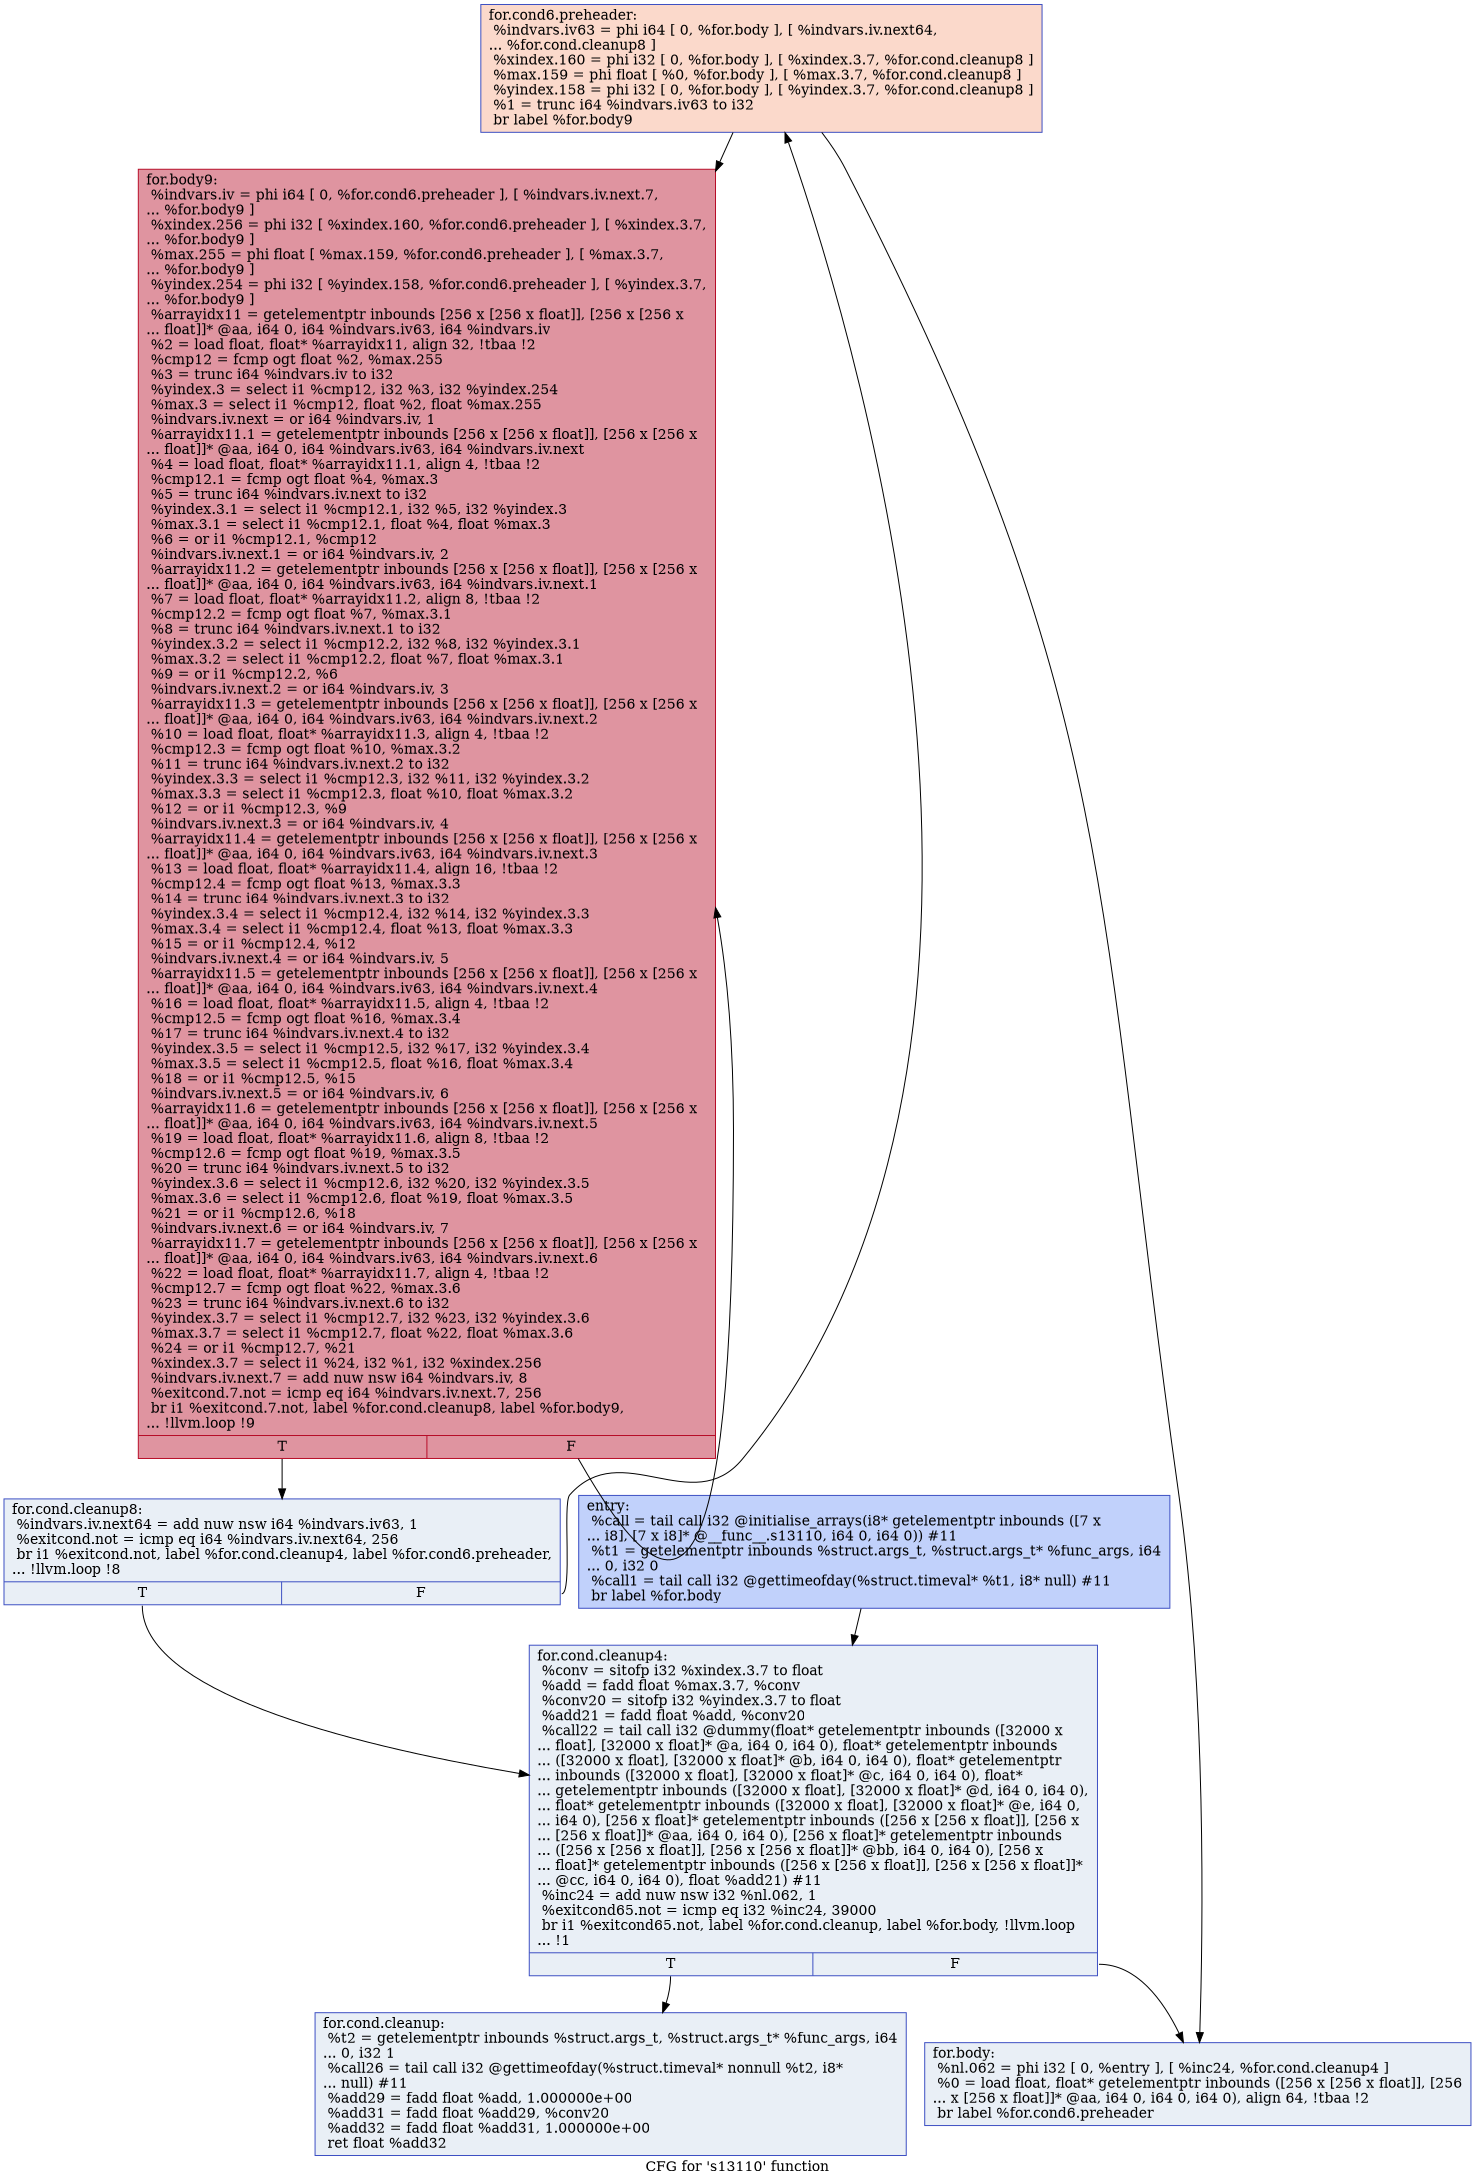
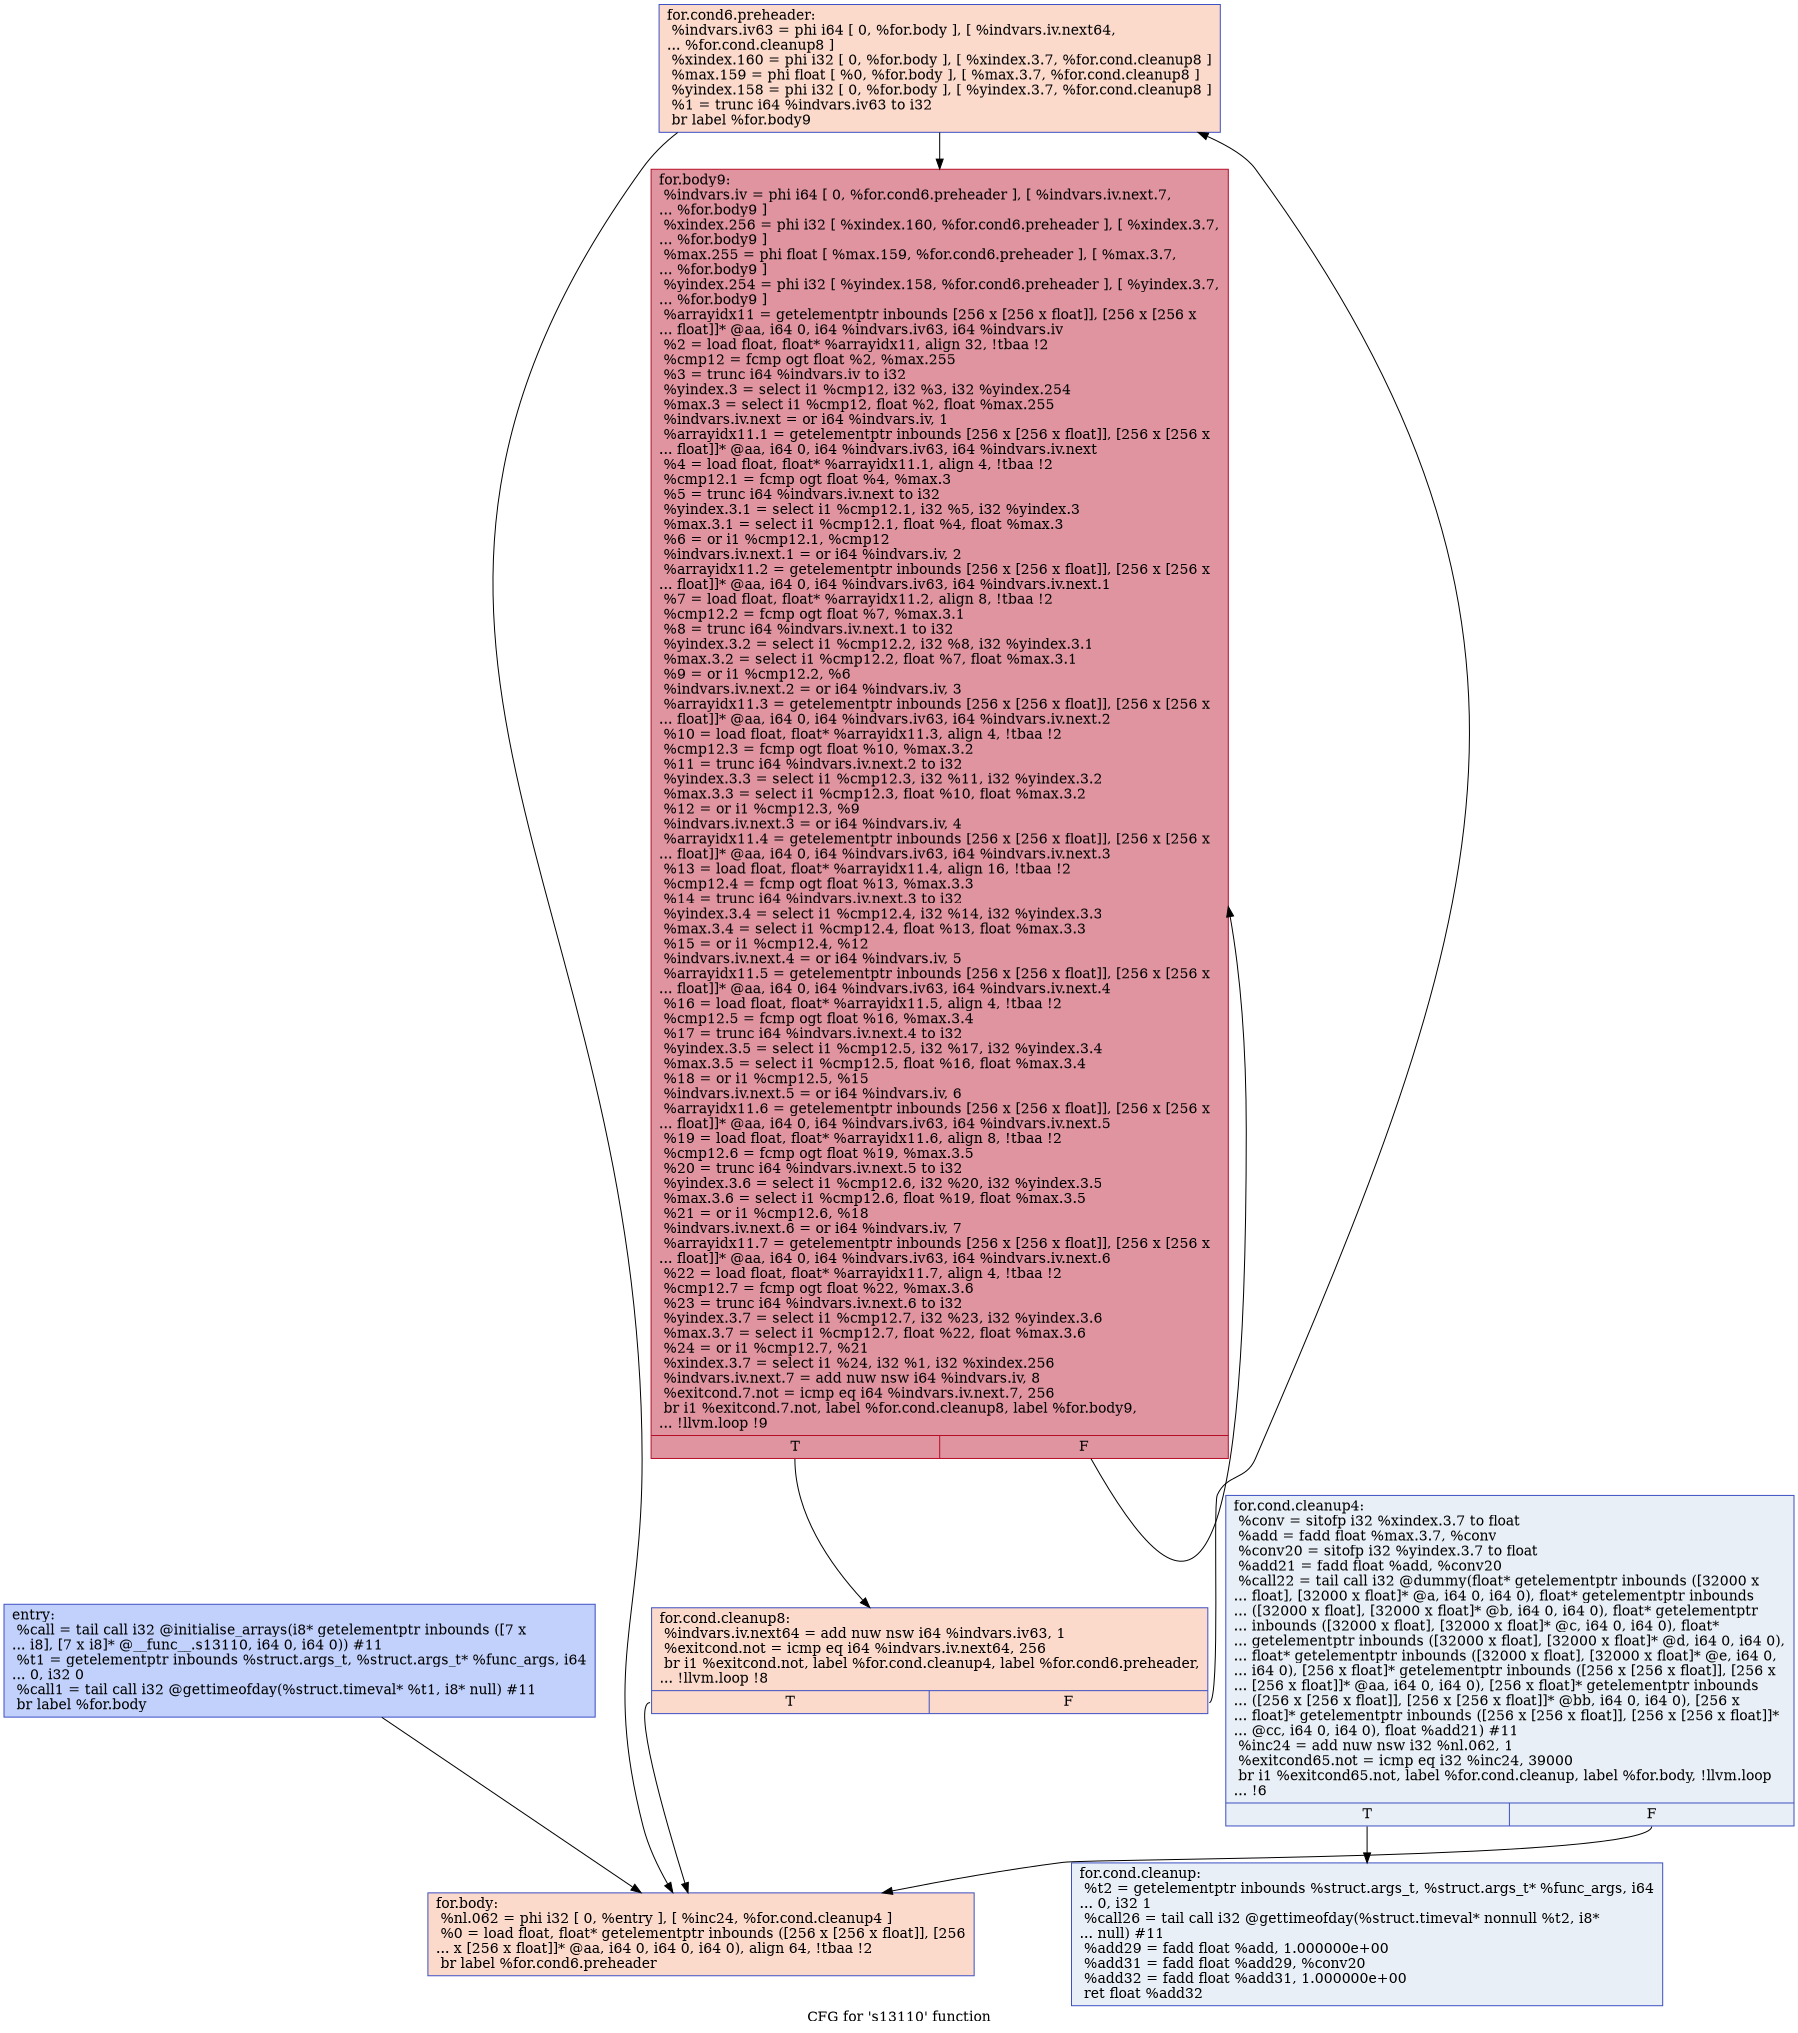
node "for.cond.cleanup8:": fillcolor #cedaeb70 -> #f7a88970
edge "entry:" -> "for.cond.cleanup4:": now "entry:" -> "for.body:"
edge "for.cond.cleanup8:" -> "for.cond.cleanup4:": now "for.cond.cleanup8:" -> "for.body:"
node "for.cond.cleanup4:": text "... !1" -> "... !6"
node "for.body:": fillcolor #cedaeb70 -> #f7a88970
